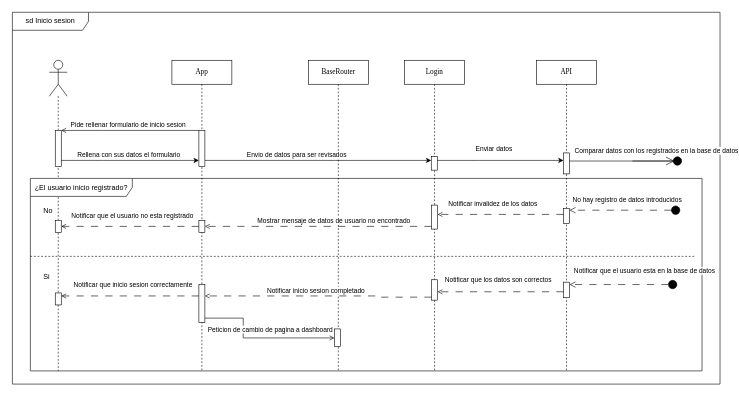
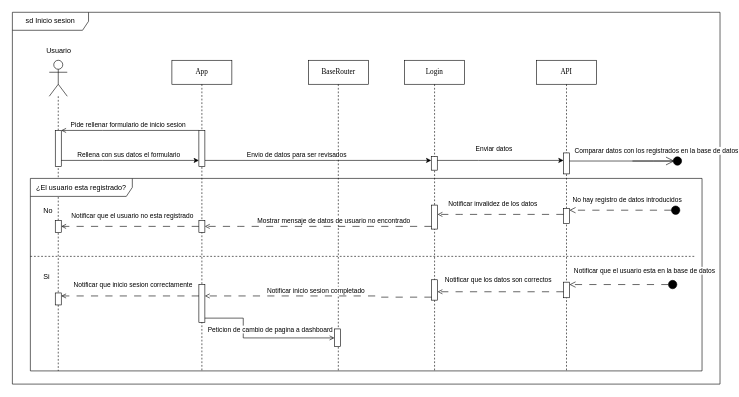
node "Usuario": added
node "¿El usuario inicio registrado?": label "¿El usuario inicio registrado?" -> "¿El usuario esta registrado?"
